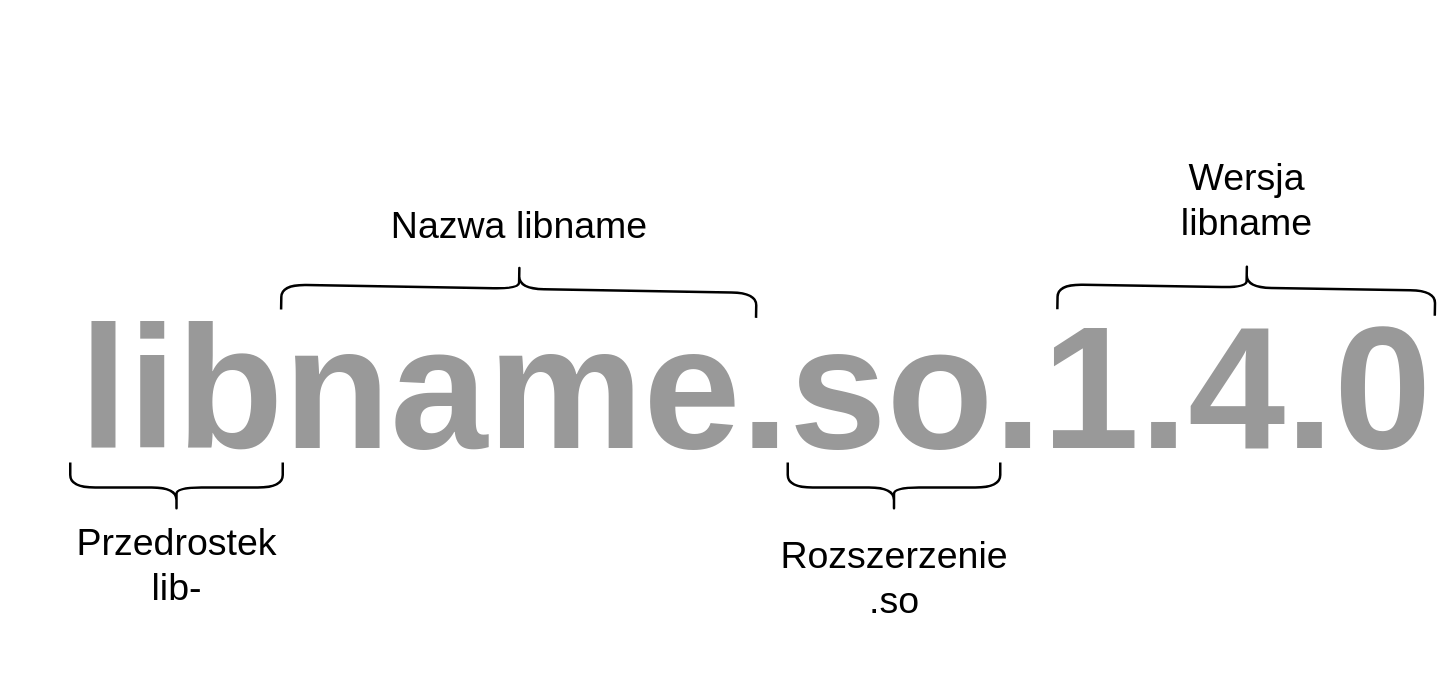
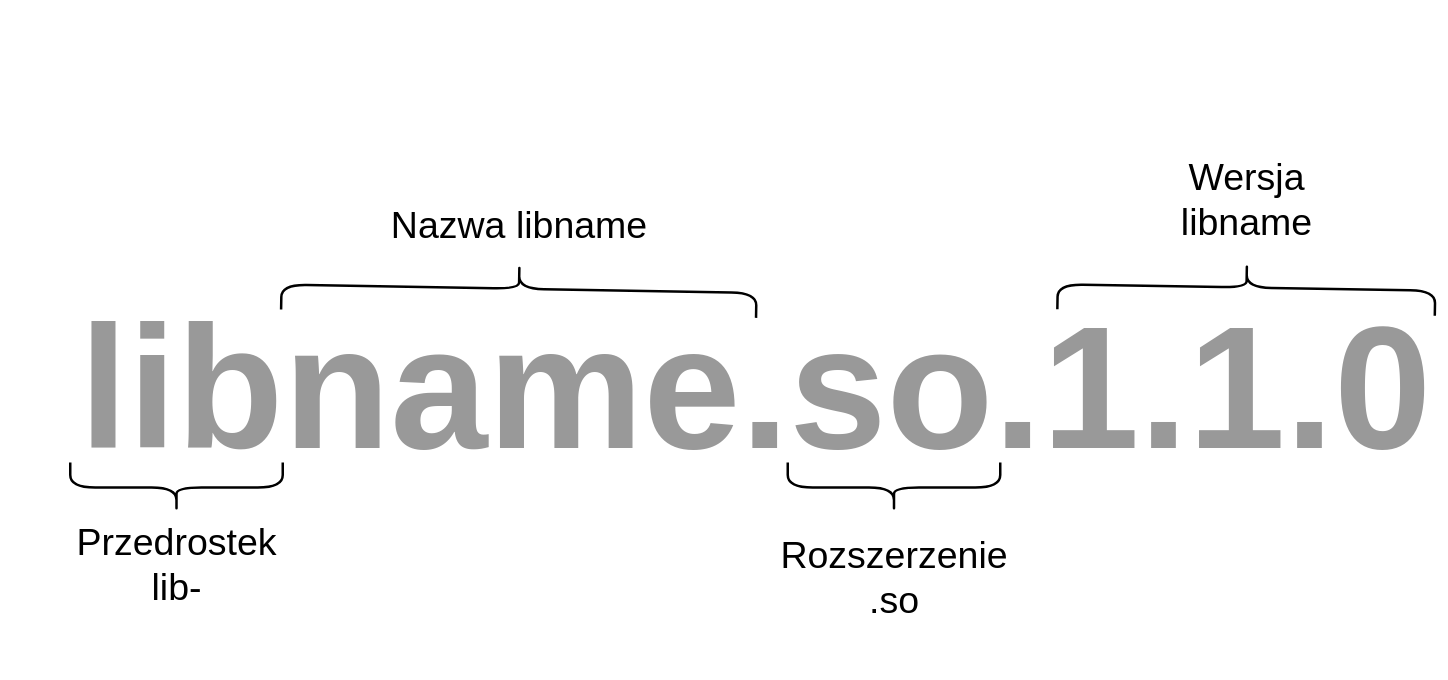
node "libname.so.1.4.0": label "libname.so.1.4.0" -> "libname.so.1.1.0"
